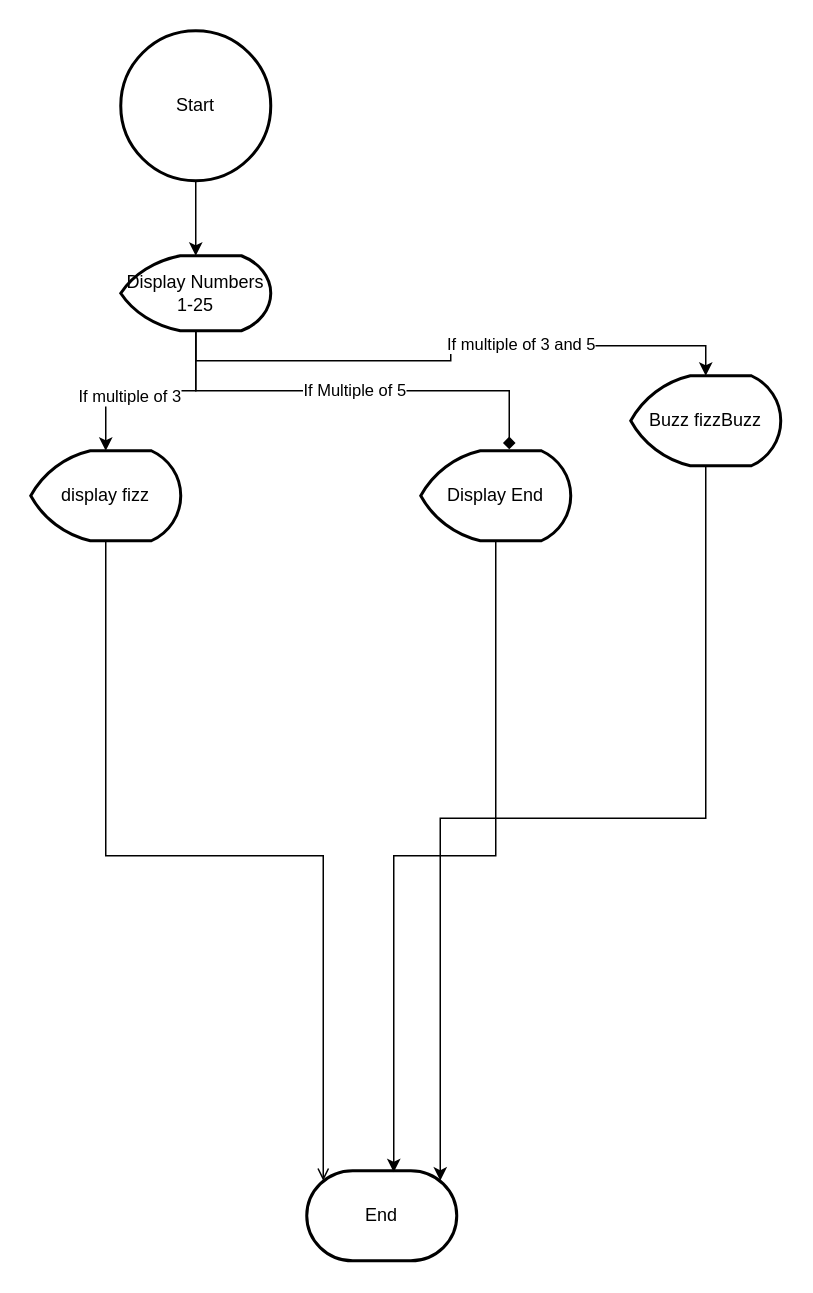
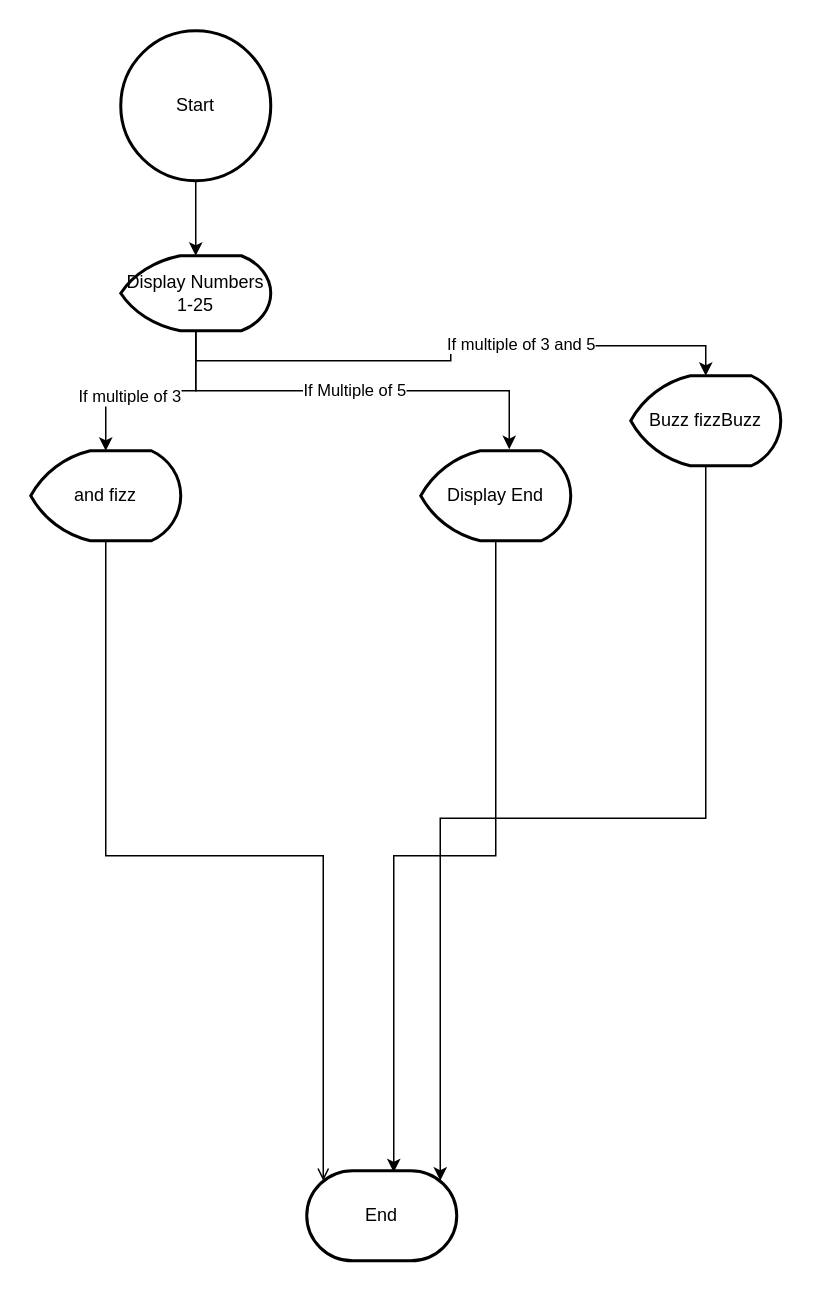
edge "Display Numbers 1-25" -> "Display End": arrowhead diamond -> classic
node "display fizz": label "display fizz" -> "and fizz"
